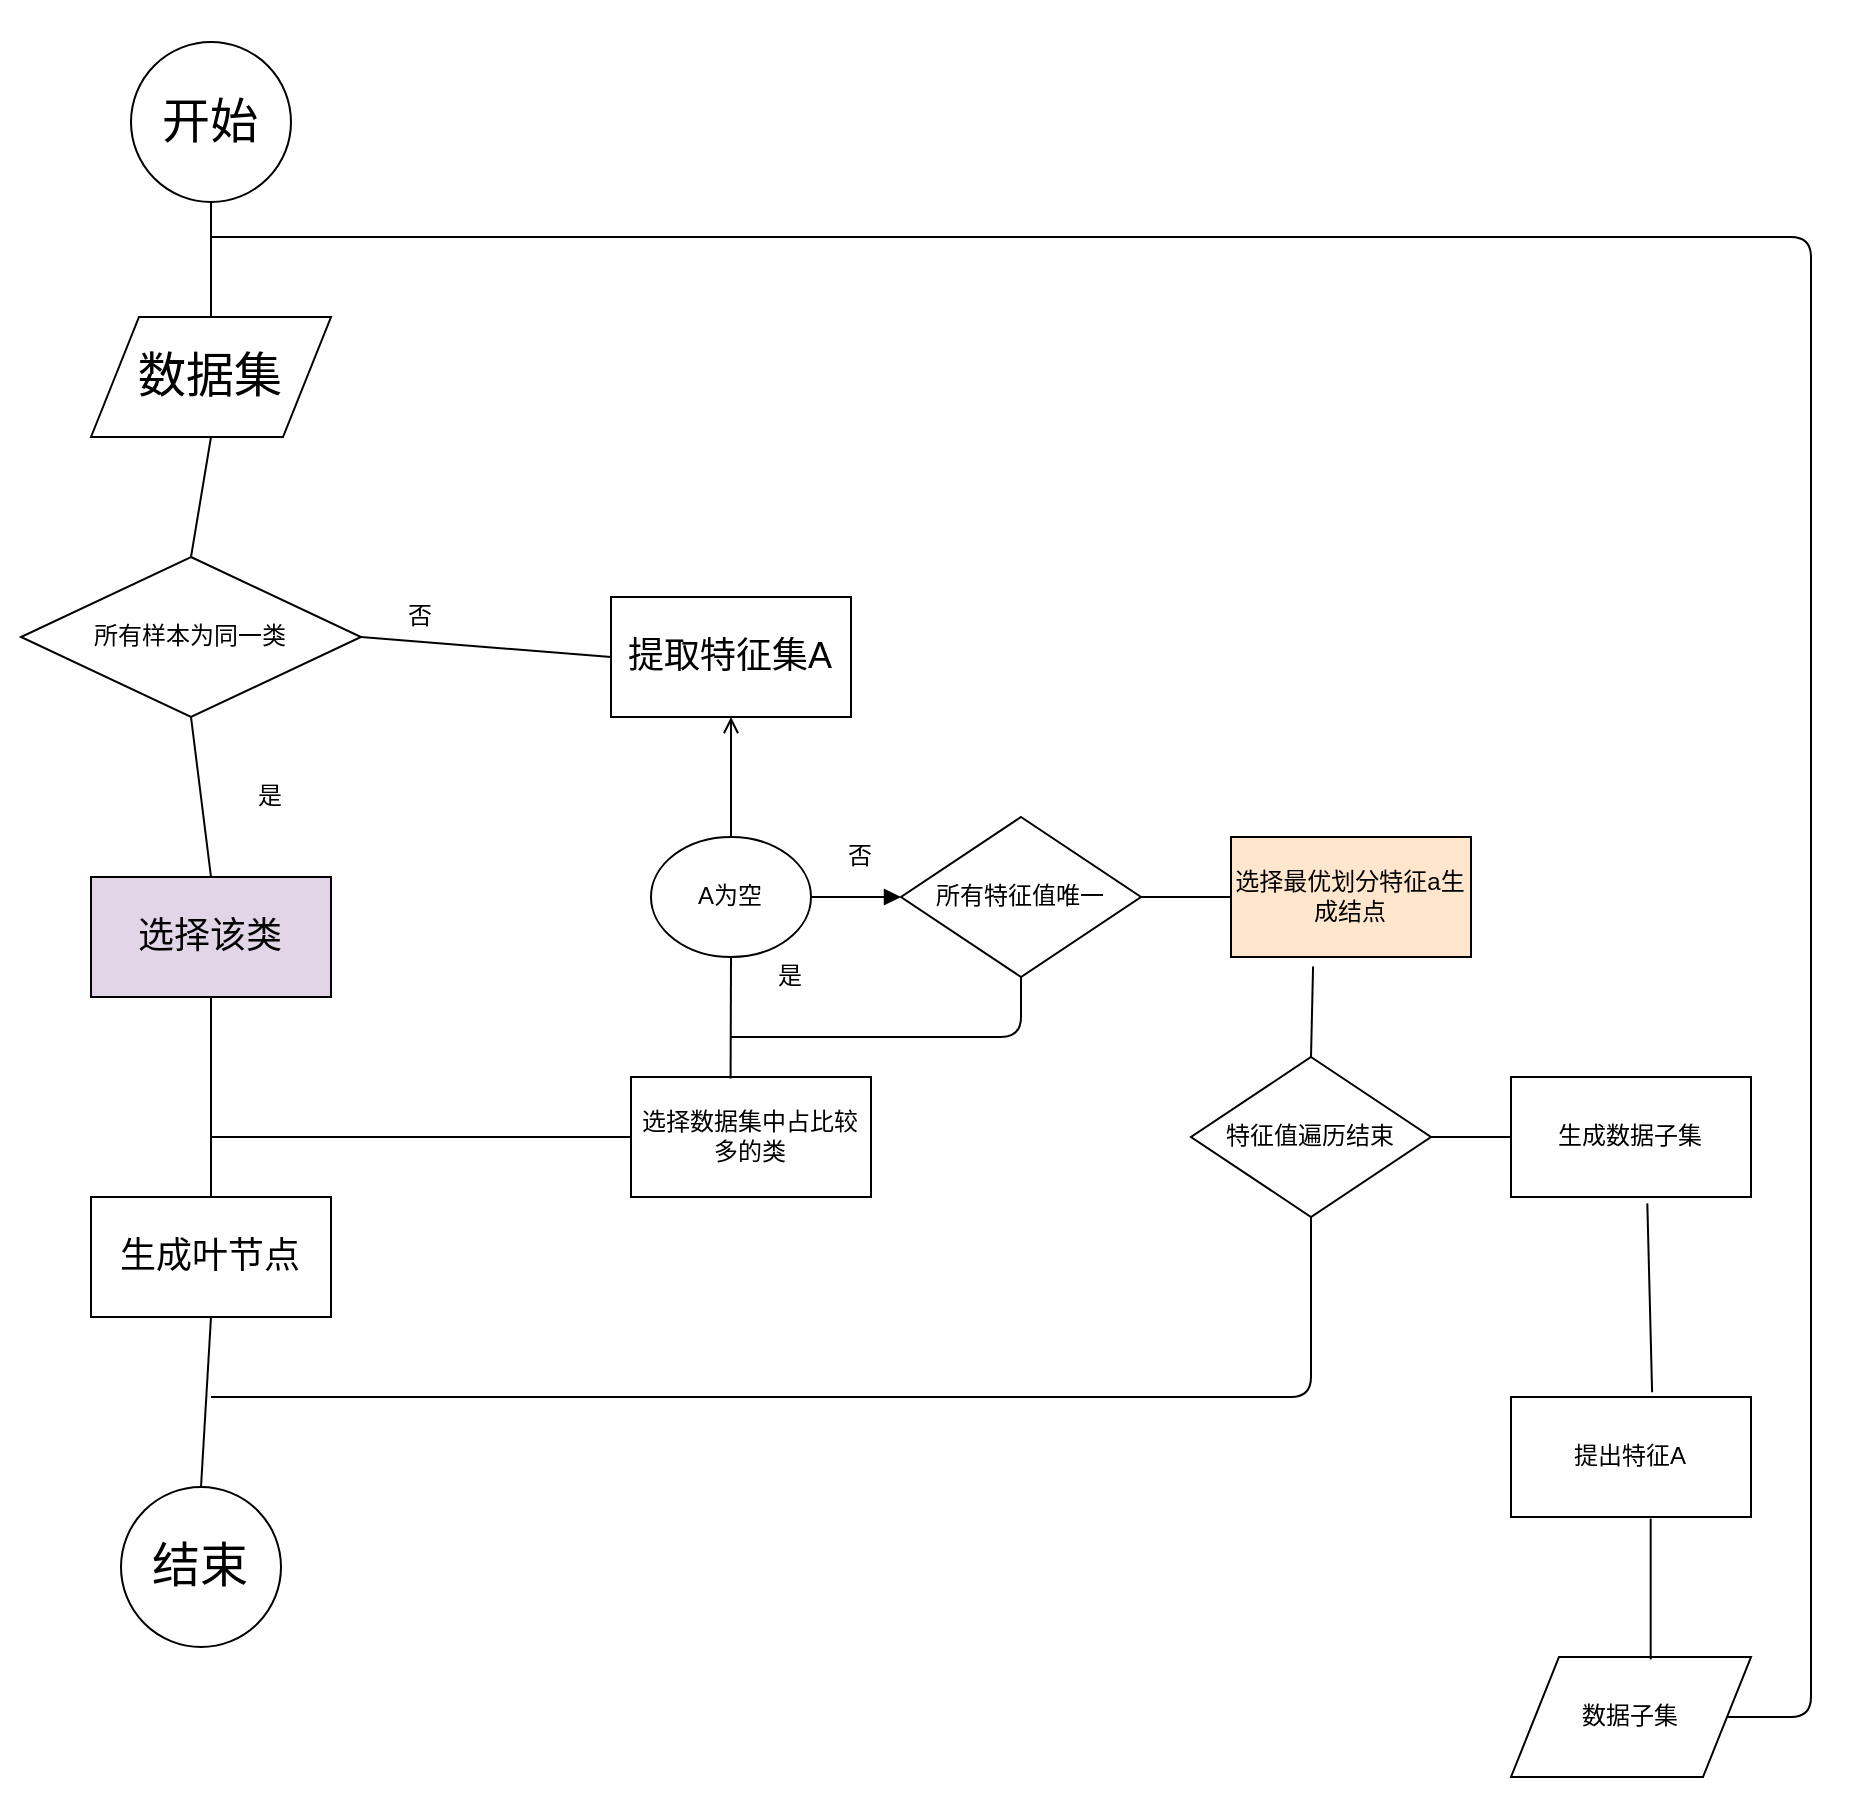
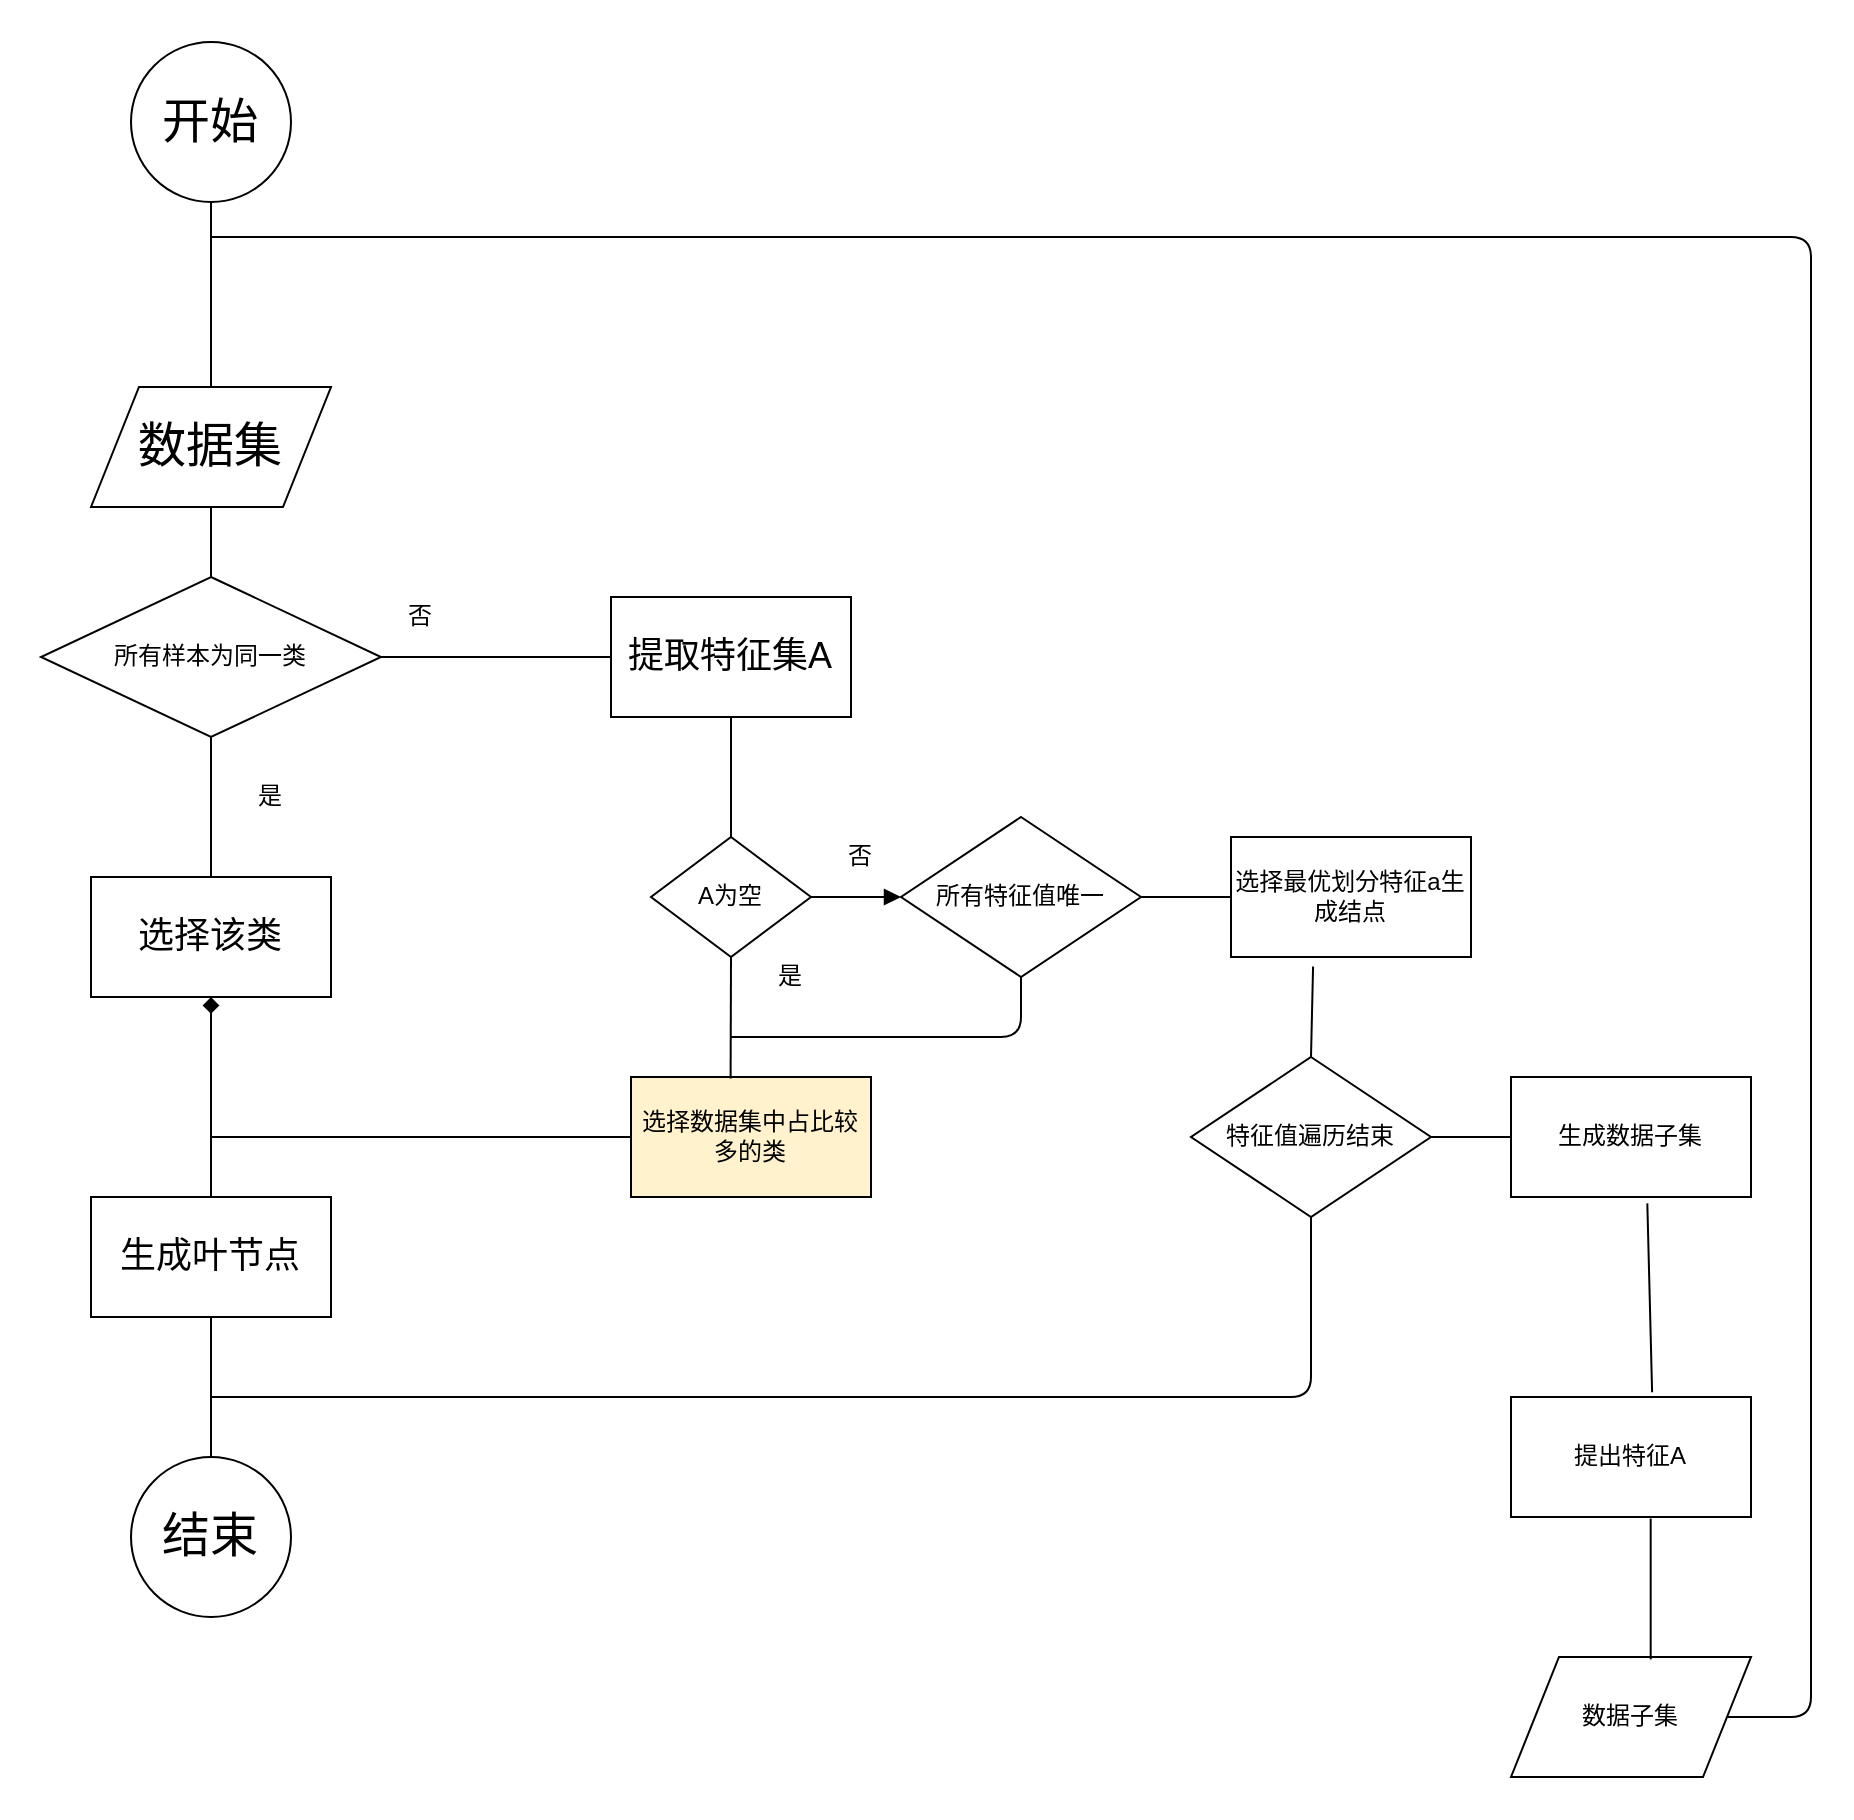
node "数据集": moved (211, 377) -> (211, 447)
node "所有样本为同一类": moved (191, 637) -> (211, 657)
edge "A为空" -> "提取特征集A": arrowhead open -> none
node "A为空": shape ellipse -> diamond
node "选择最优划分特征a生成结点": fillcolor #ffe6cc -> #ffffff
node "选择该类": fillcolor #e1d5e7 -> #ffffff
edge "选择该类" -- "生成叶节点": arrowhead none -> diamond
node "选择数据集中占比较多的类": fillcolor #ffffff -> #fff2cc
node "结束": moved (201, 1567) -> (211, 1537)
